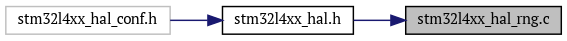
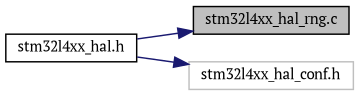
edge "stm32l4xx_hal_conf.h" -> "stm32l4xx_hal.h": reversed
